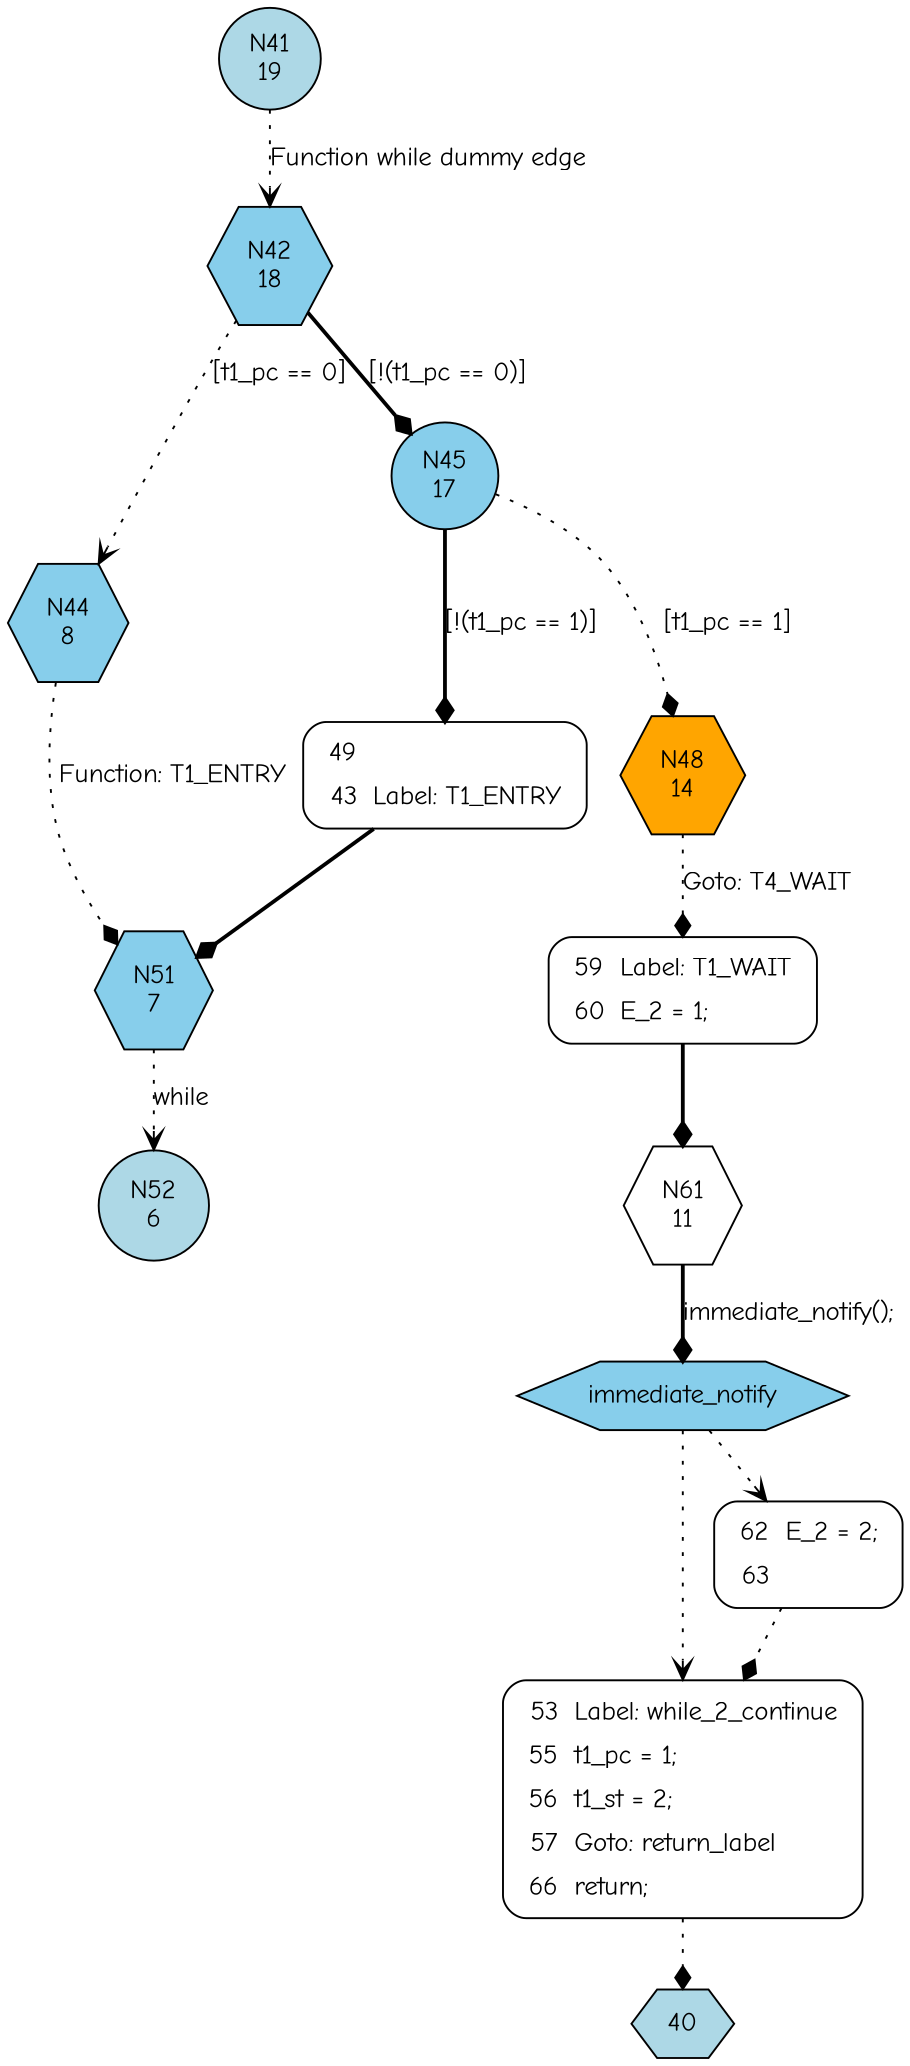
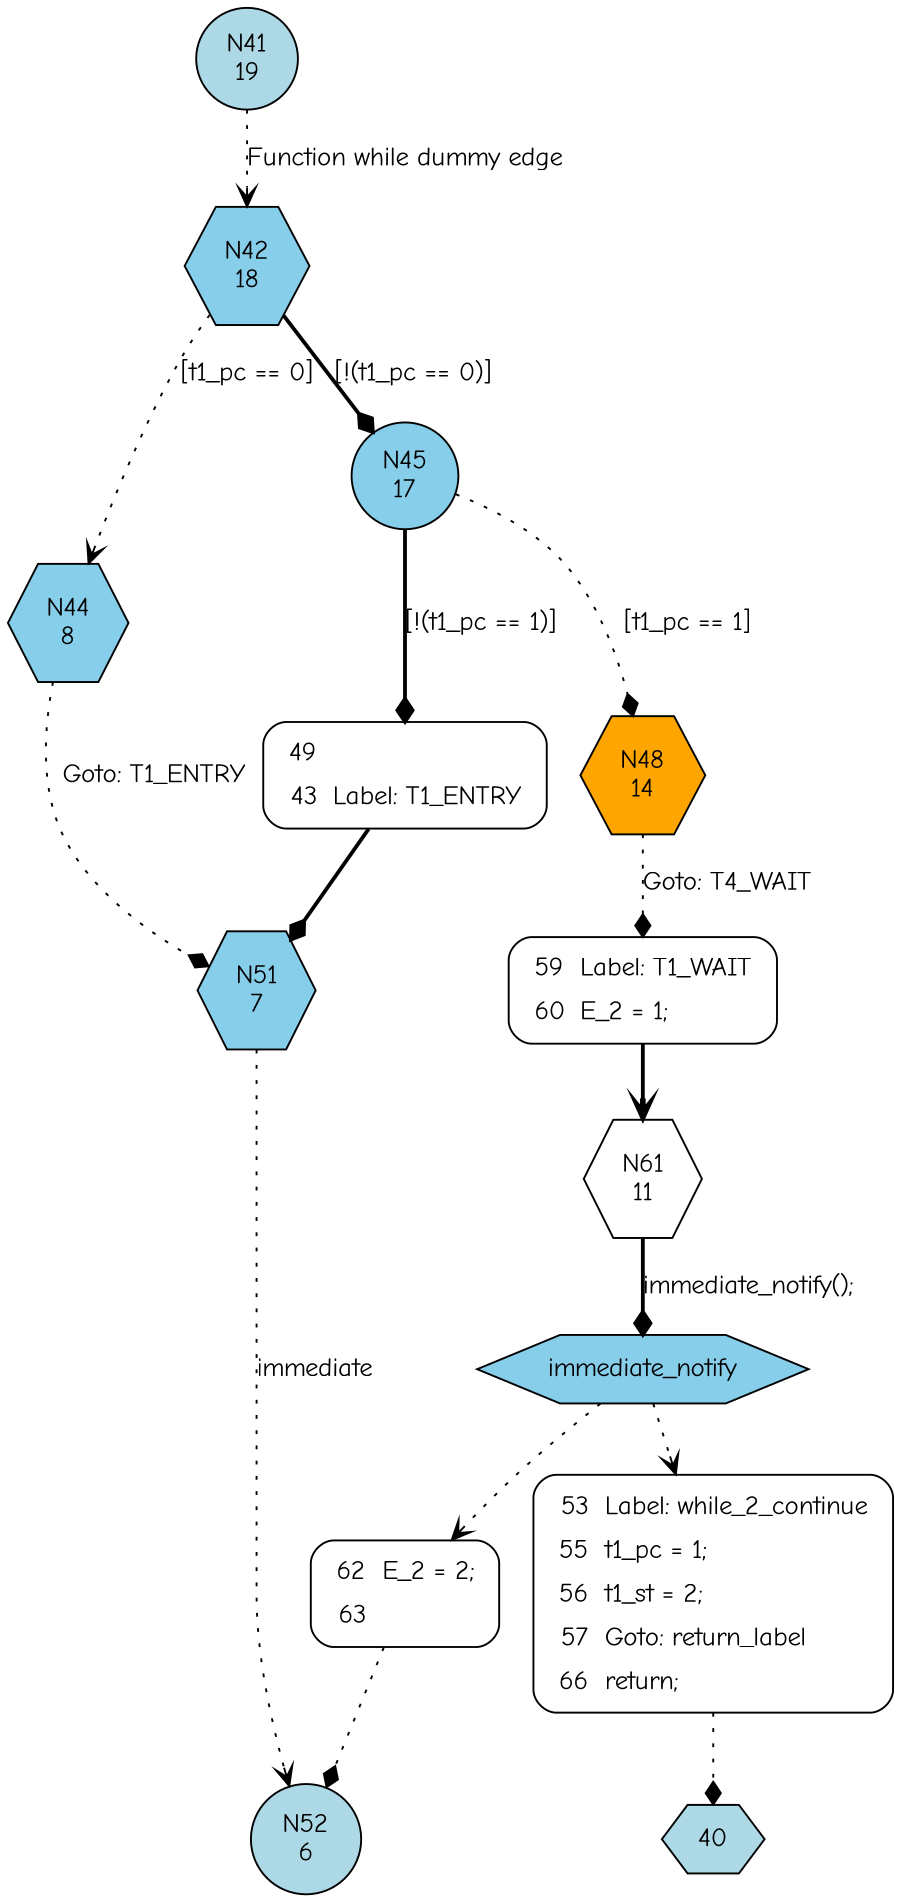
edge "N44 8" -> "N51 7": label "Function: T1_ENTRY" -> "Goto: T1_ENTRY"
edge "59" -> "N61 11": arrowhead diamond -> vee
edge "N51 7" -> "N52 6": label "while" -> "immediate"
edge "62" -> "53": now "62" -> "N52 6"
